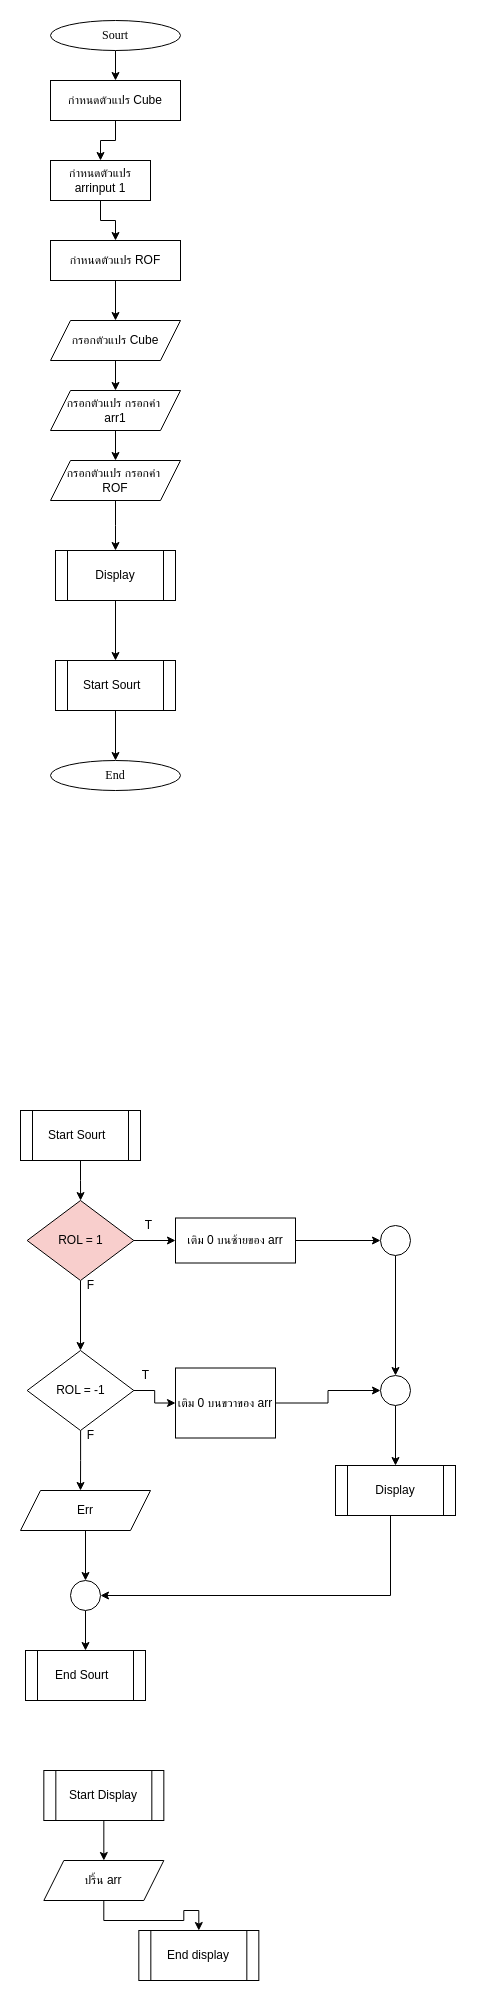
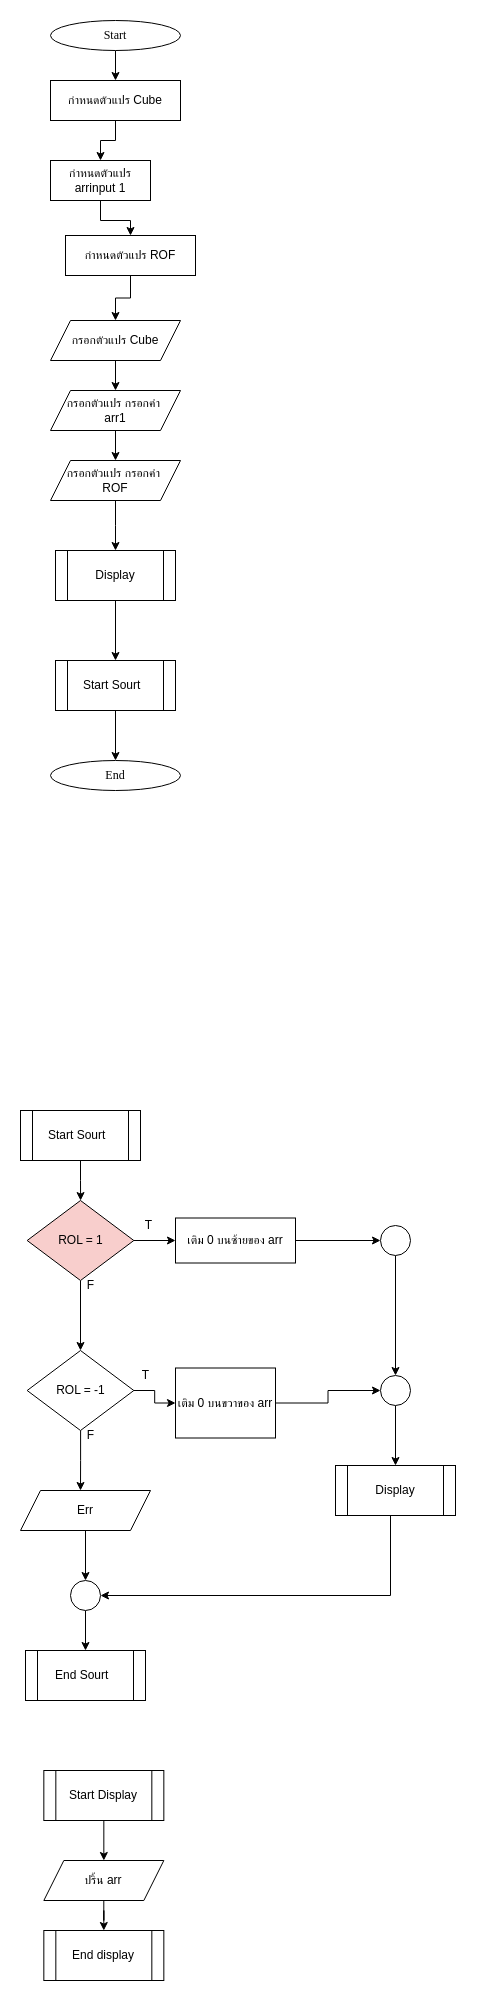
node "Sourt": label "Sourt" -> "Start"
node "กำหนดตัวแปร ROF": moved (116, 261) -> (131, 256)
node "End display": moved (199, 1956) -> (104, 1956)
